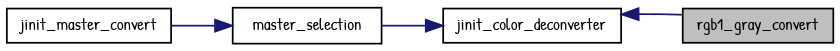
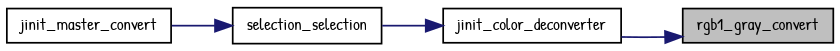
edge "rgb1_gray_convert" -> "jinit_color_deconverter": reversed
node "master_selection": label "master_selection" -> "selection_selection"
